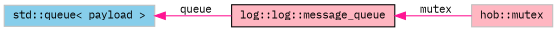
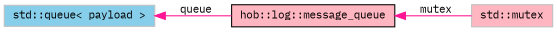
node "log::log::message_queue": label "log::log::message_queue" -> "hob::log::message_queue"
node "hob::mutex": label "hob::mutex" -> "std::mutex"
